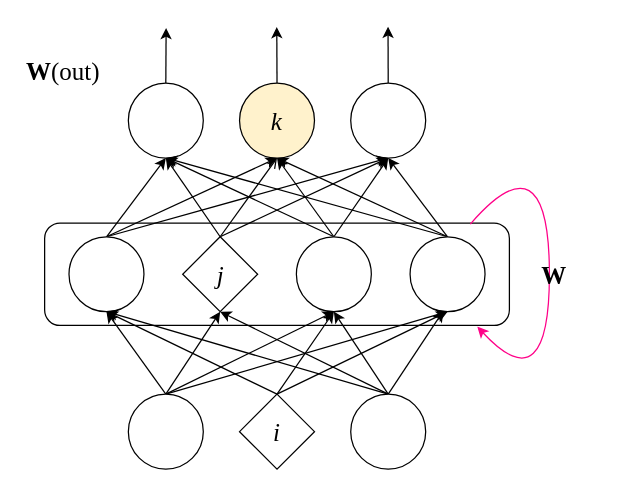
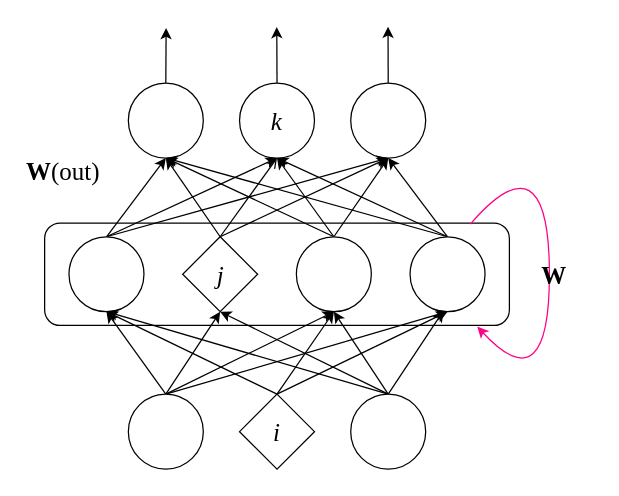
node "W(out)": moved (63, 77) -> (63, 177)
node "k": fillcolor #fff2cc -> #ffffff
